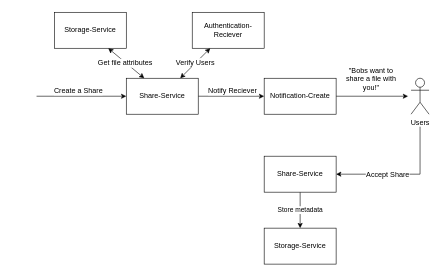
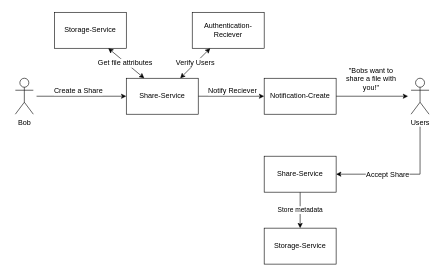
node "Bob": added
